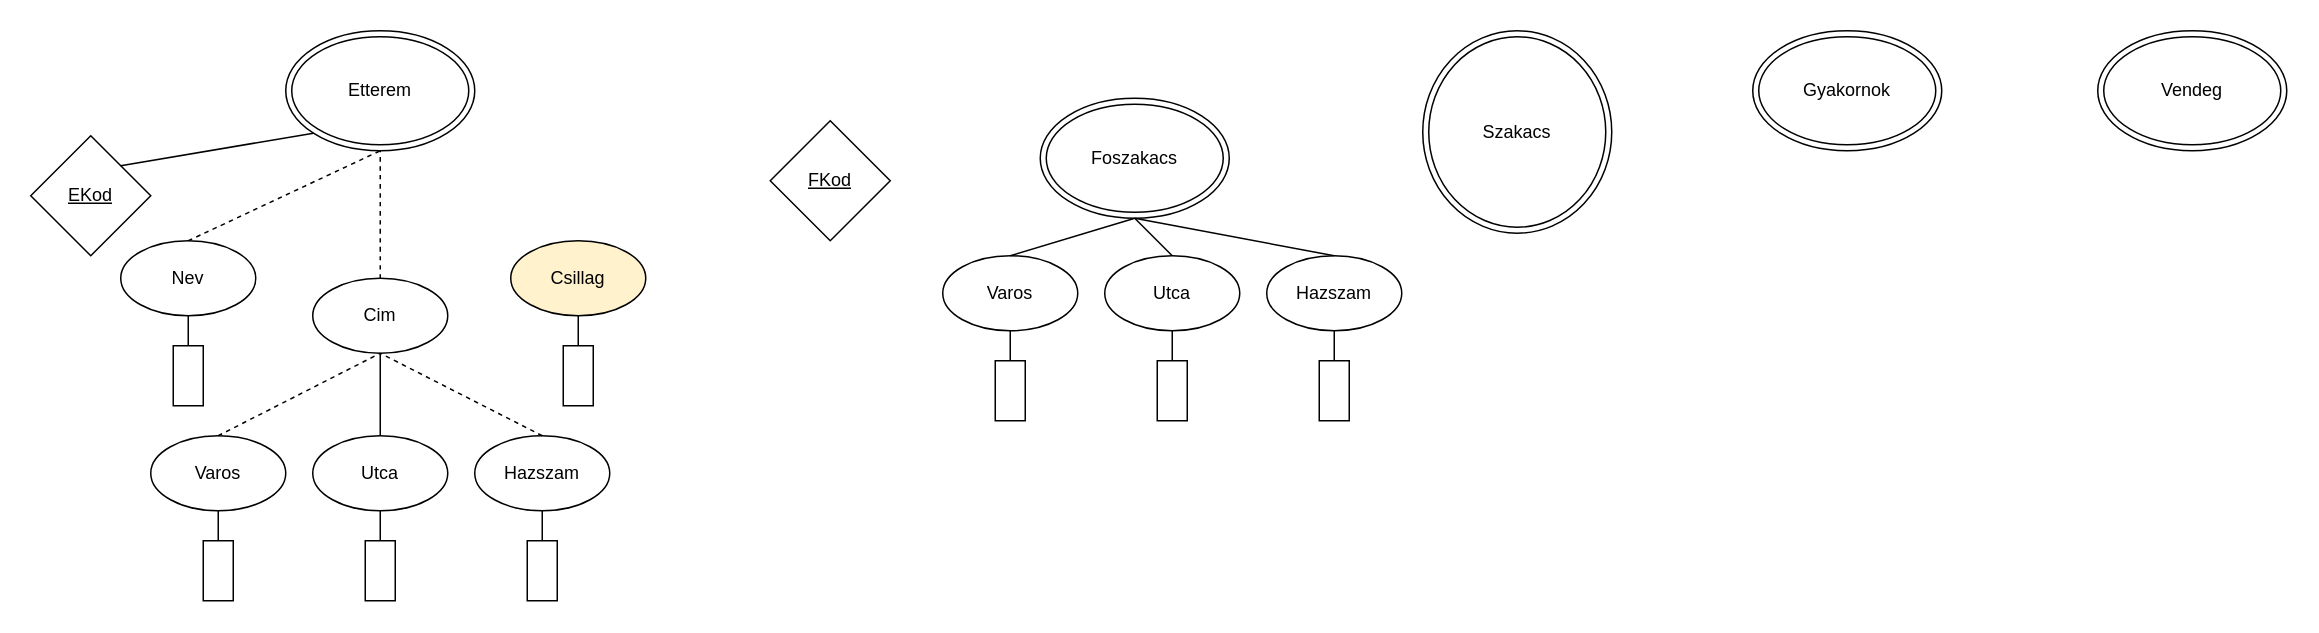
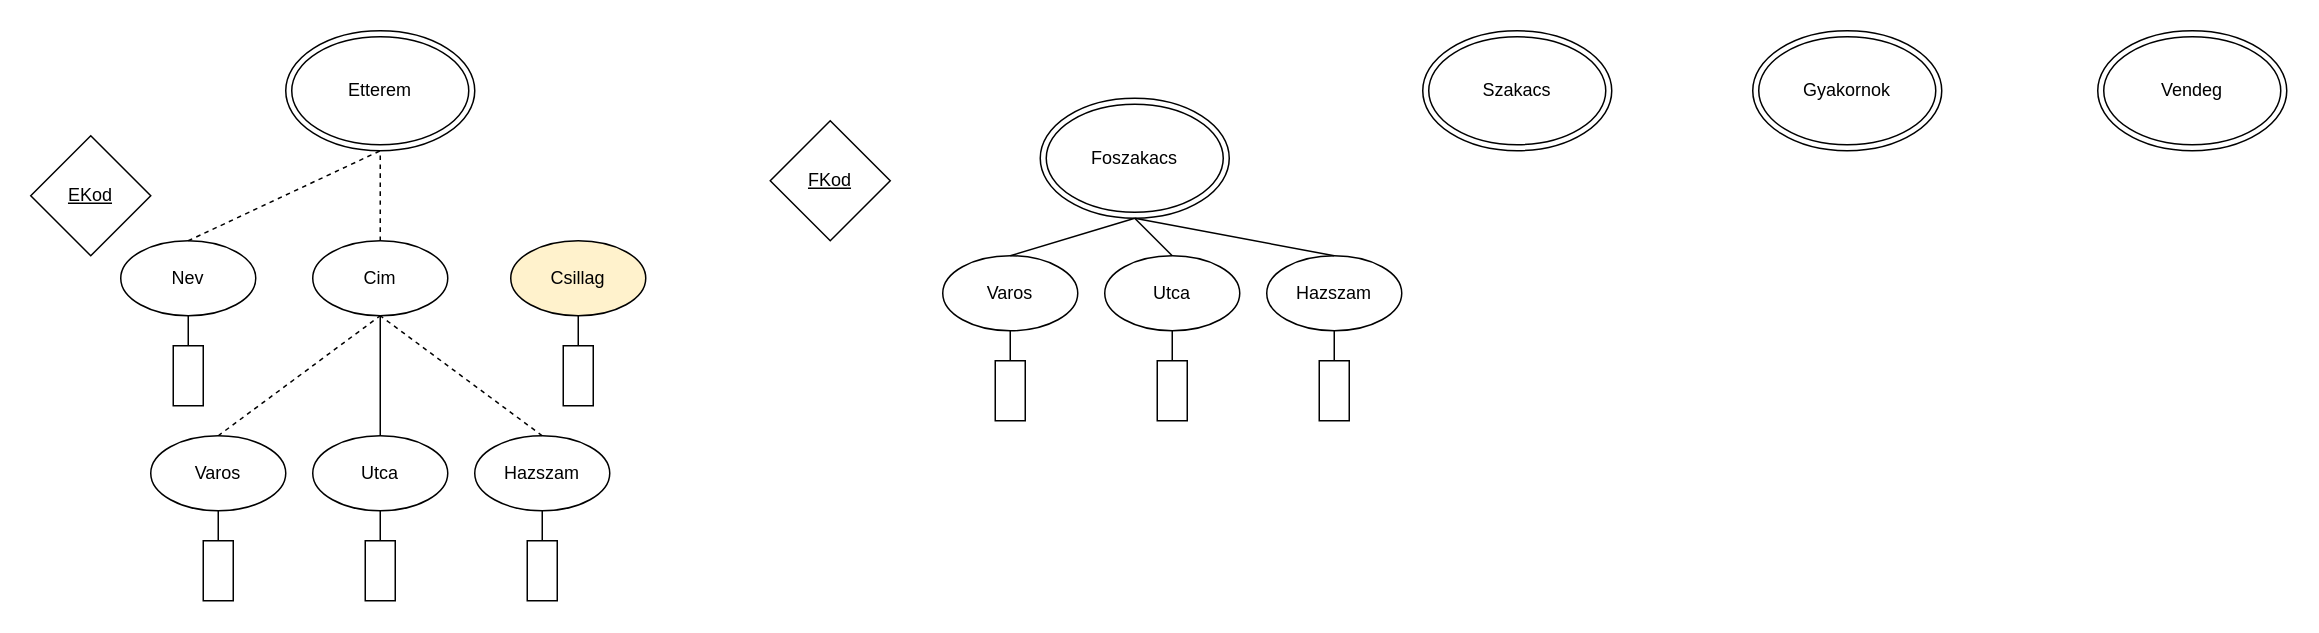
node "Szakacs": size 189x203 -> 189x120
edge "Etterem" -- "EKod": removed
node "Cim": moved (380, 316) -> (380, 278)
